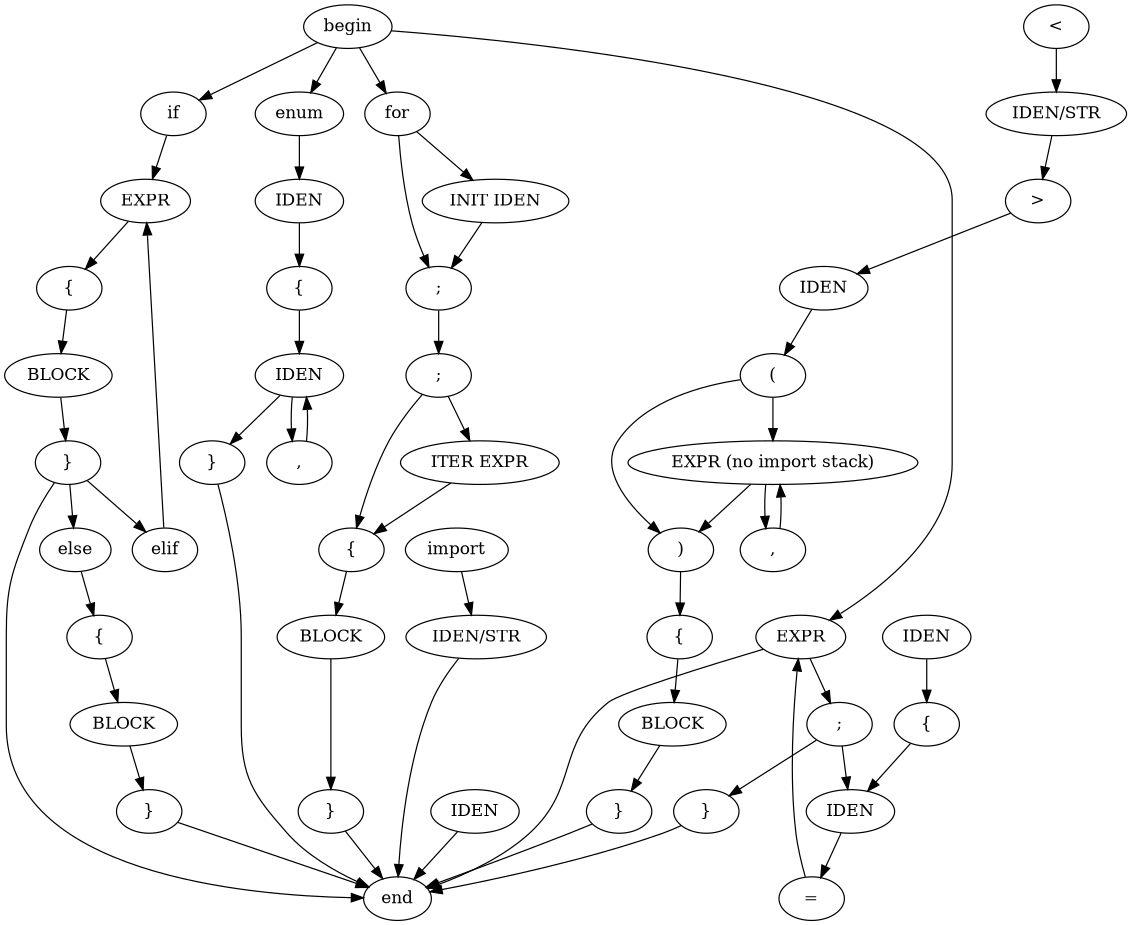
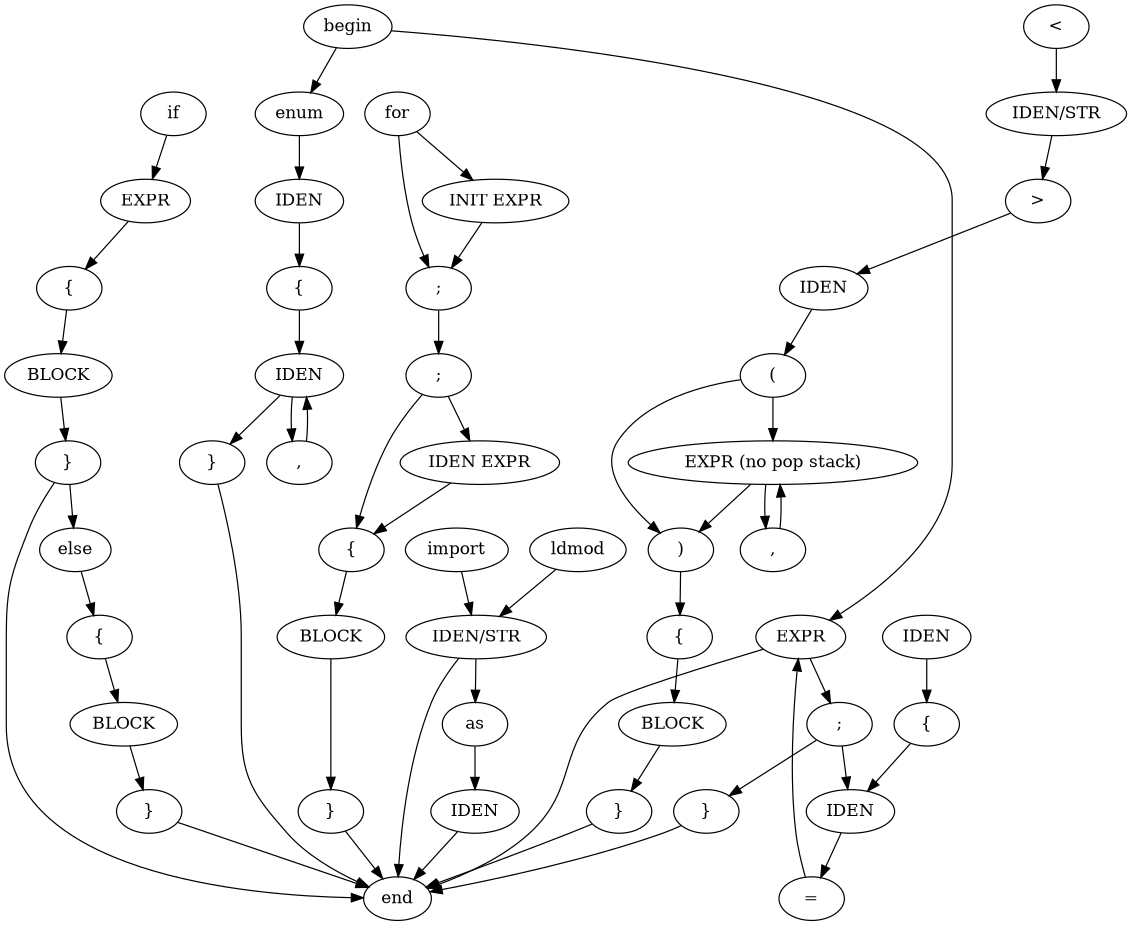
edge "begin" -> "for": removed
edge "begin" -> "if": removed
node "INIT IDEN": label "INIT IDEN" -> "INIT EXPR"
node "ITER EXPR": label "ITER EXPR" -> "IDEN EXPR"
node "EXPR (no import stack)": label "EXPR (no import stack)" -> "EXPR (no pop stack)"
node "elif": removed
node "ldmod": added
node "as": added
